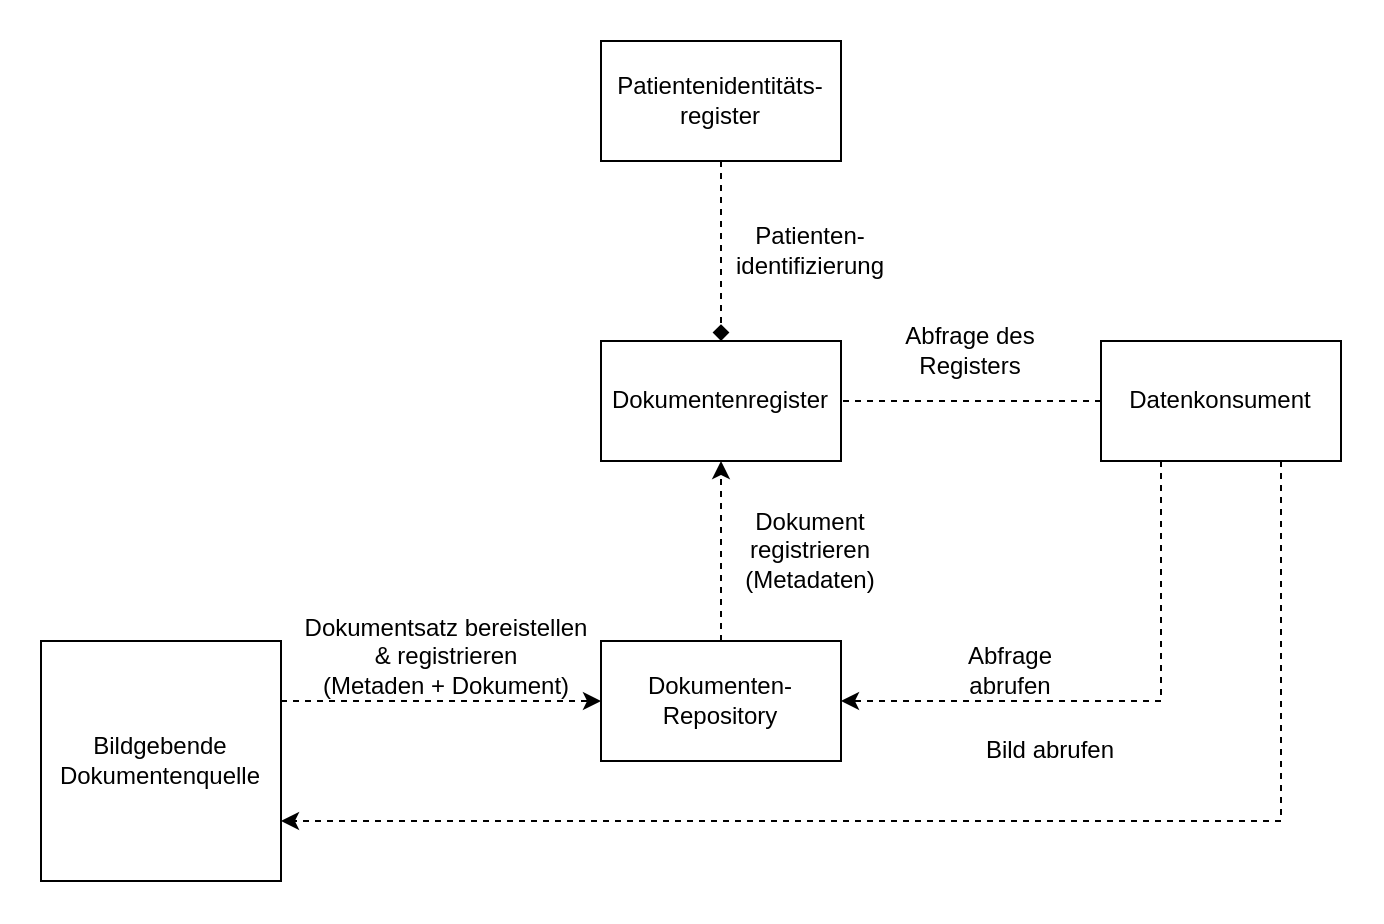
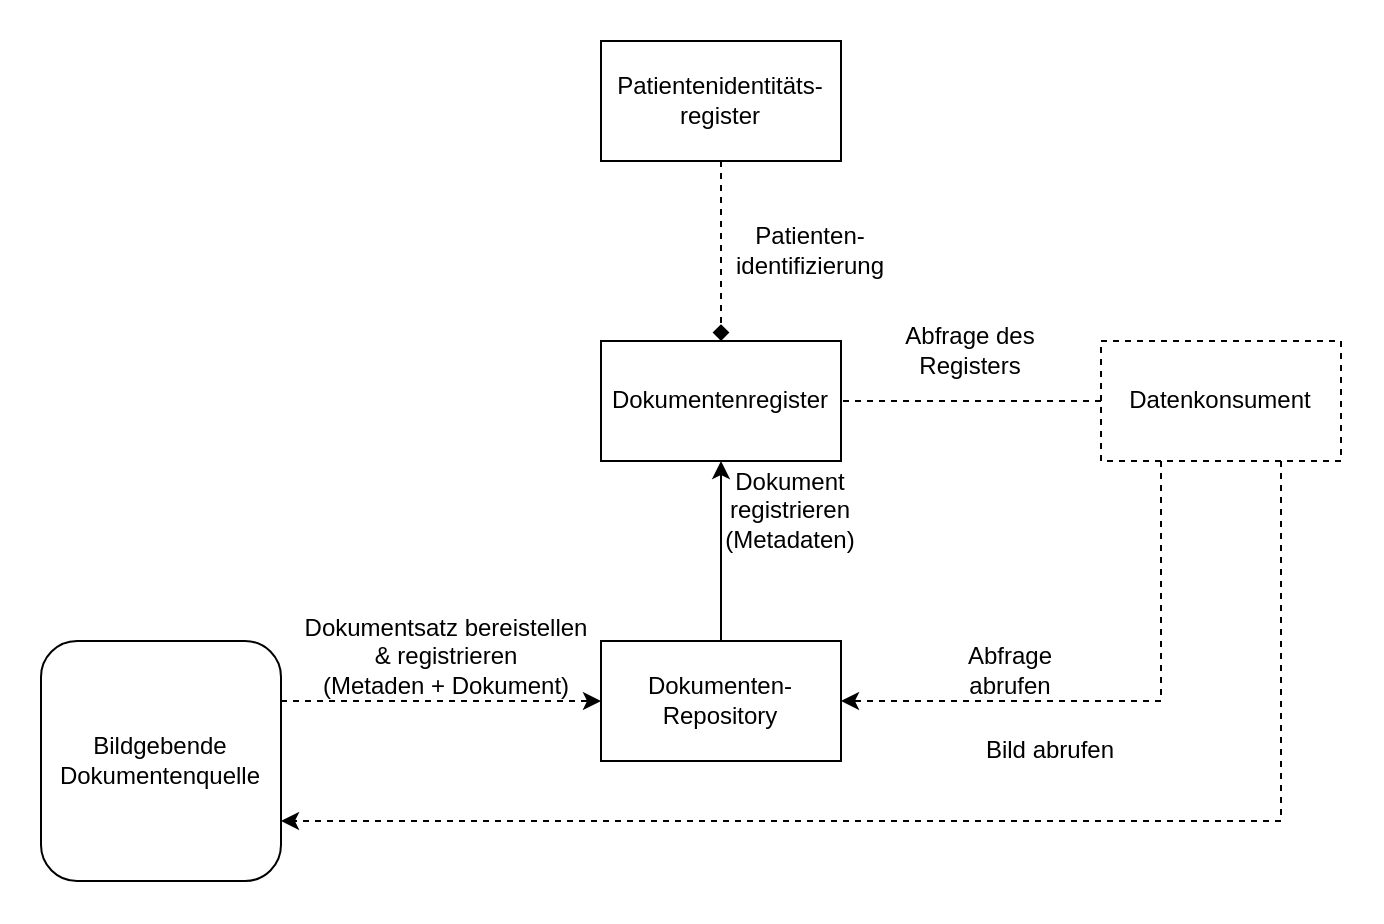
node "Datenkonsument": style solid -> dashed
node "Dokument registrieren (Metadaten)": moved (811, 551) -> (791, 511)
edge "Dokumenten-Repository" -> "Dokumentenregister": style dashed -> solid
node "Bildgebende Dokumentenquelle": shape rectangle -> rounded rectangle
